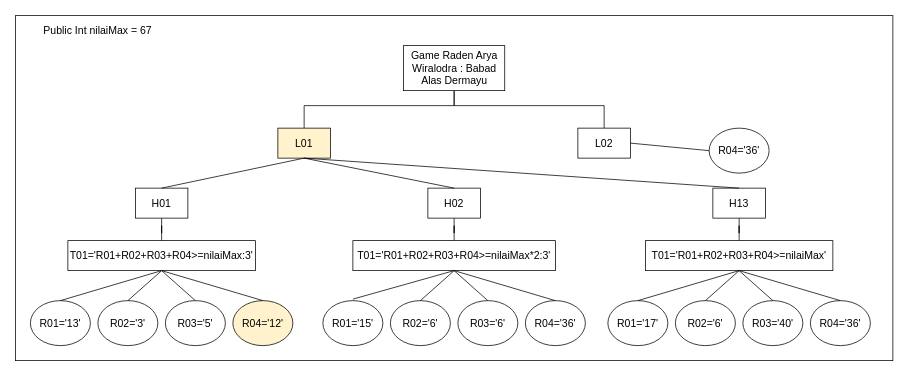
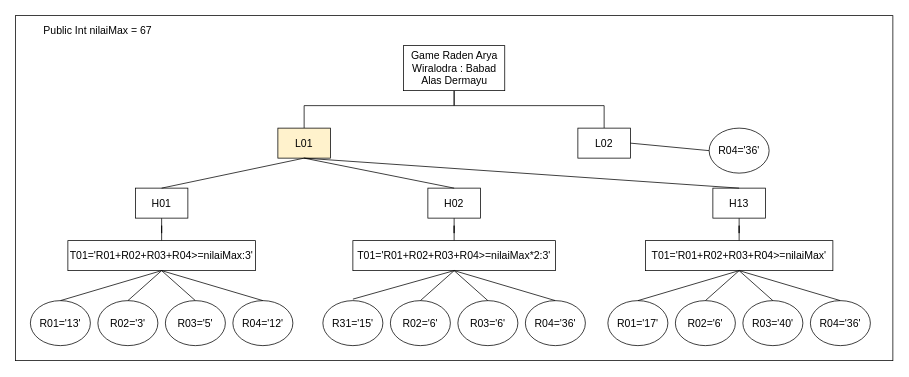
node "R04='12'": fillcolor #fff2cc -> #ffffff
node "R01='15'": label "R01='15'" -> "R31='15'"
